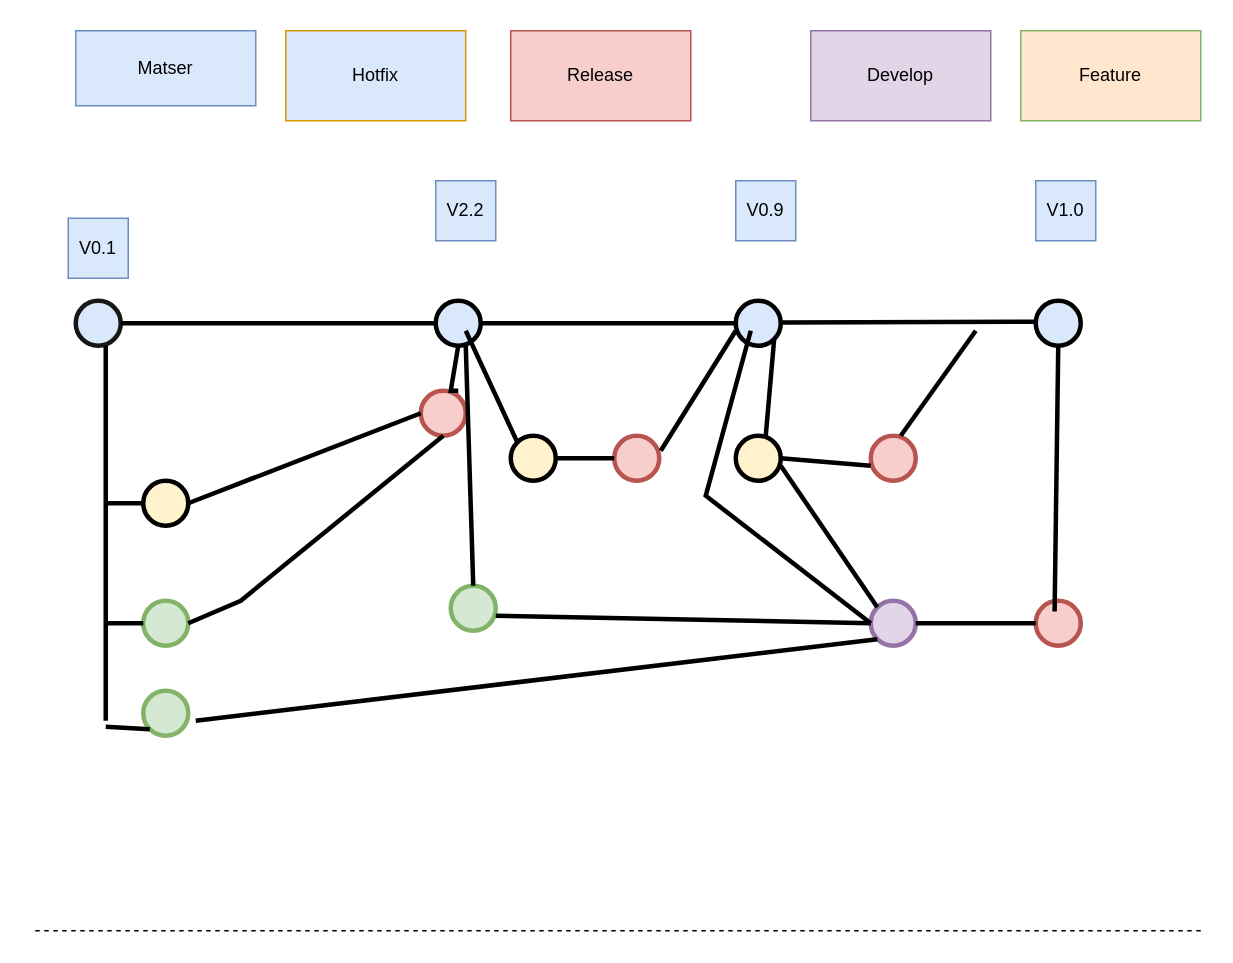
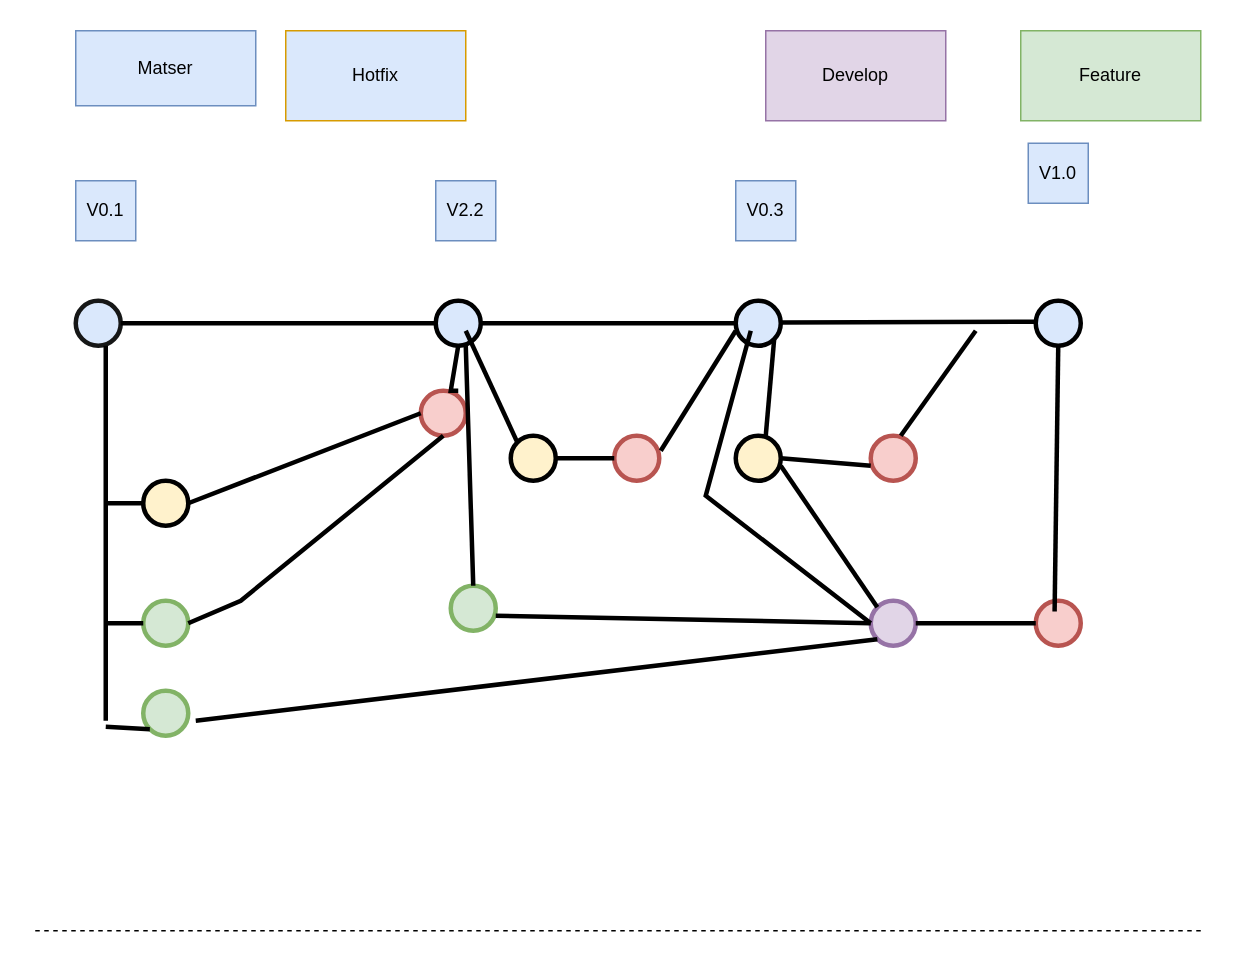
node "Release": removed
node "Develop": moved (901, 76) -> (856, 76)
node "Feature": fillcolor #ffe6cc -> #d5e8d4
node "V0.9": label "V0.9" -> "V0.3"
node "V1.0": moved (1066, 211) -> (1058, 173)
node "V0.1": moved (98, 248) -> (106, 211)
